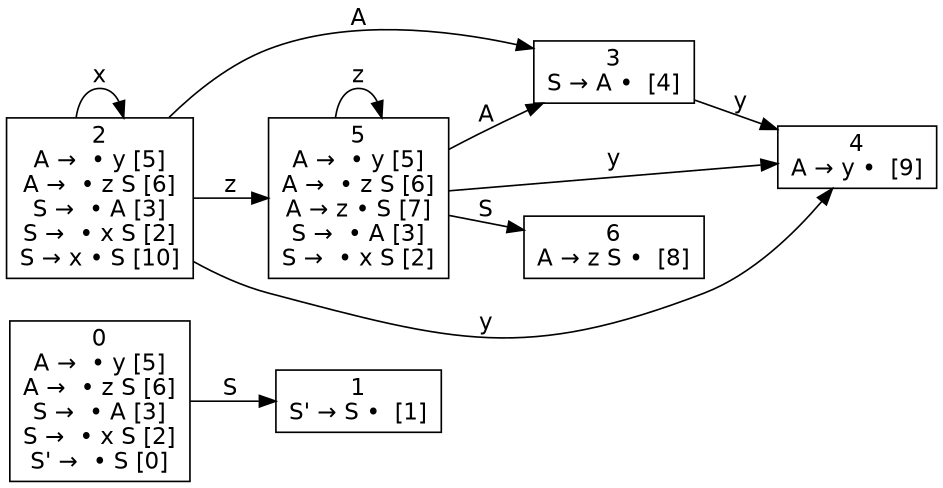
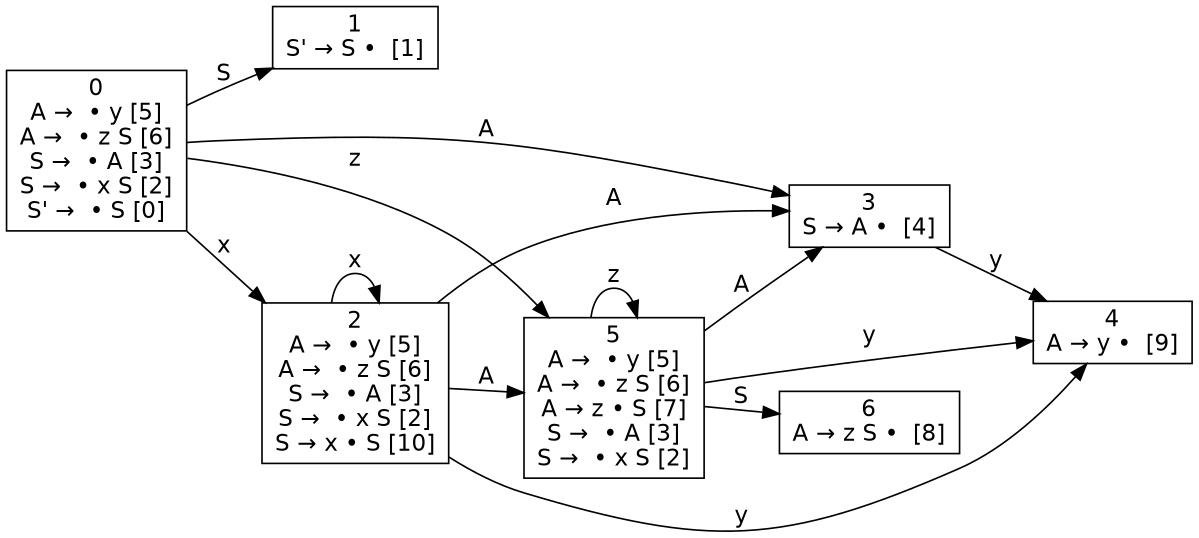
edge "0" -> "3": added, label "A"
edge "2" -> "5": label "z" -> "A"
edge "0" -> "5": added, label "z"
edge "0" -> "2": added, label "x"
